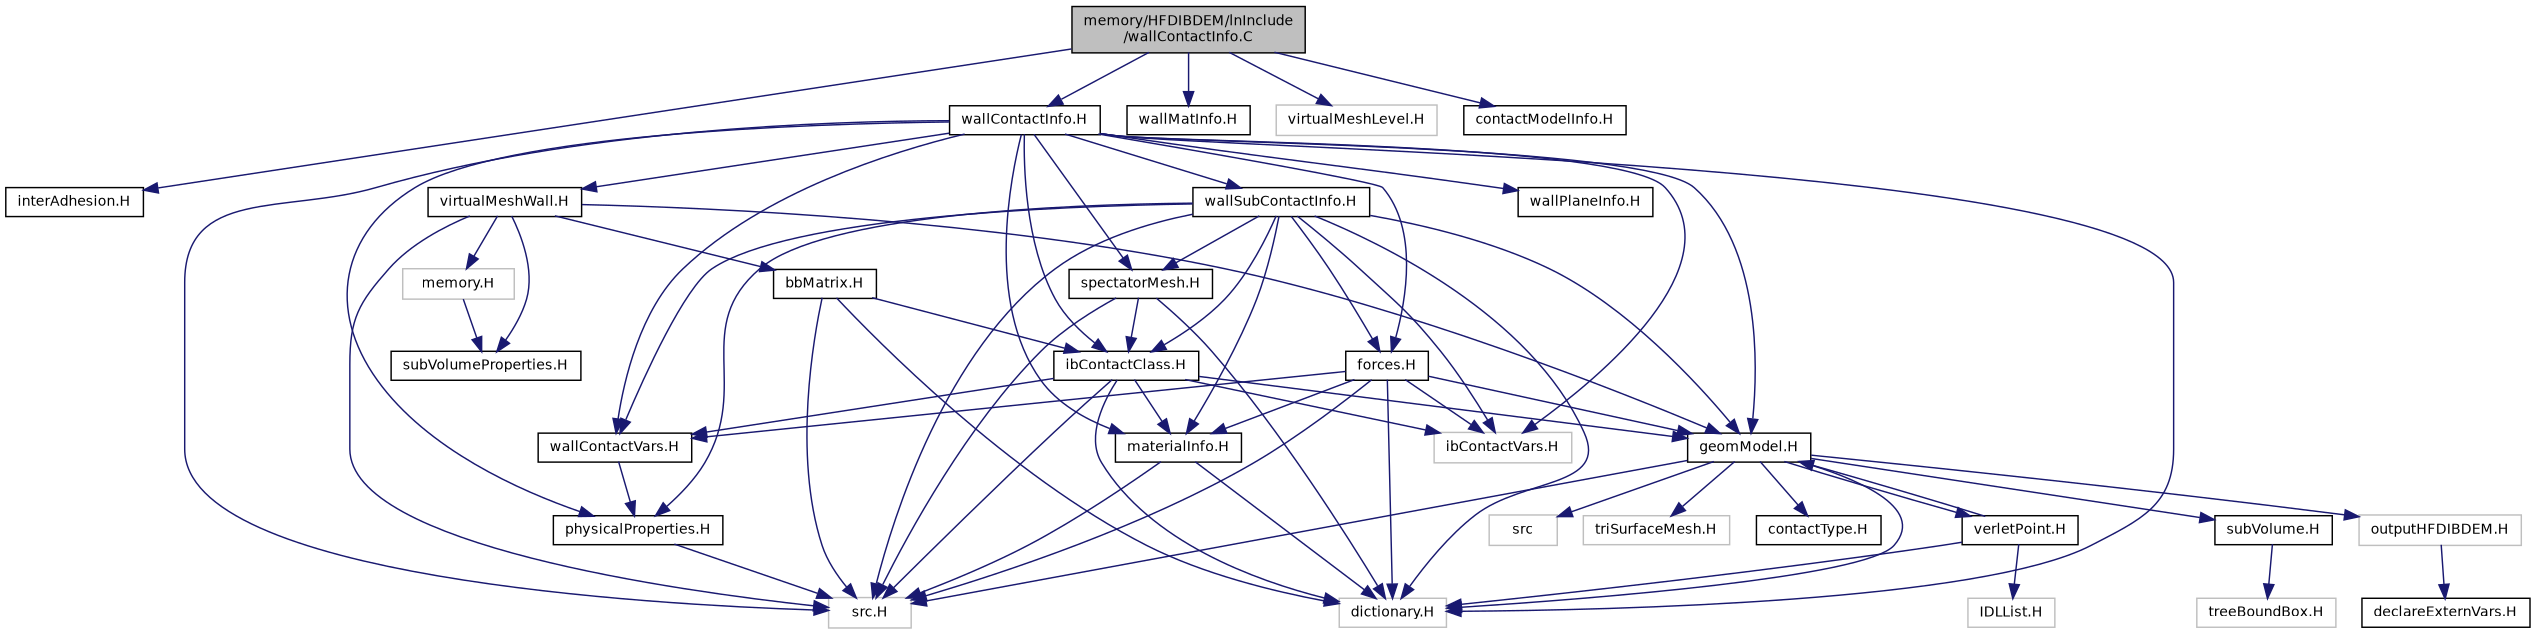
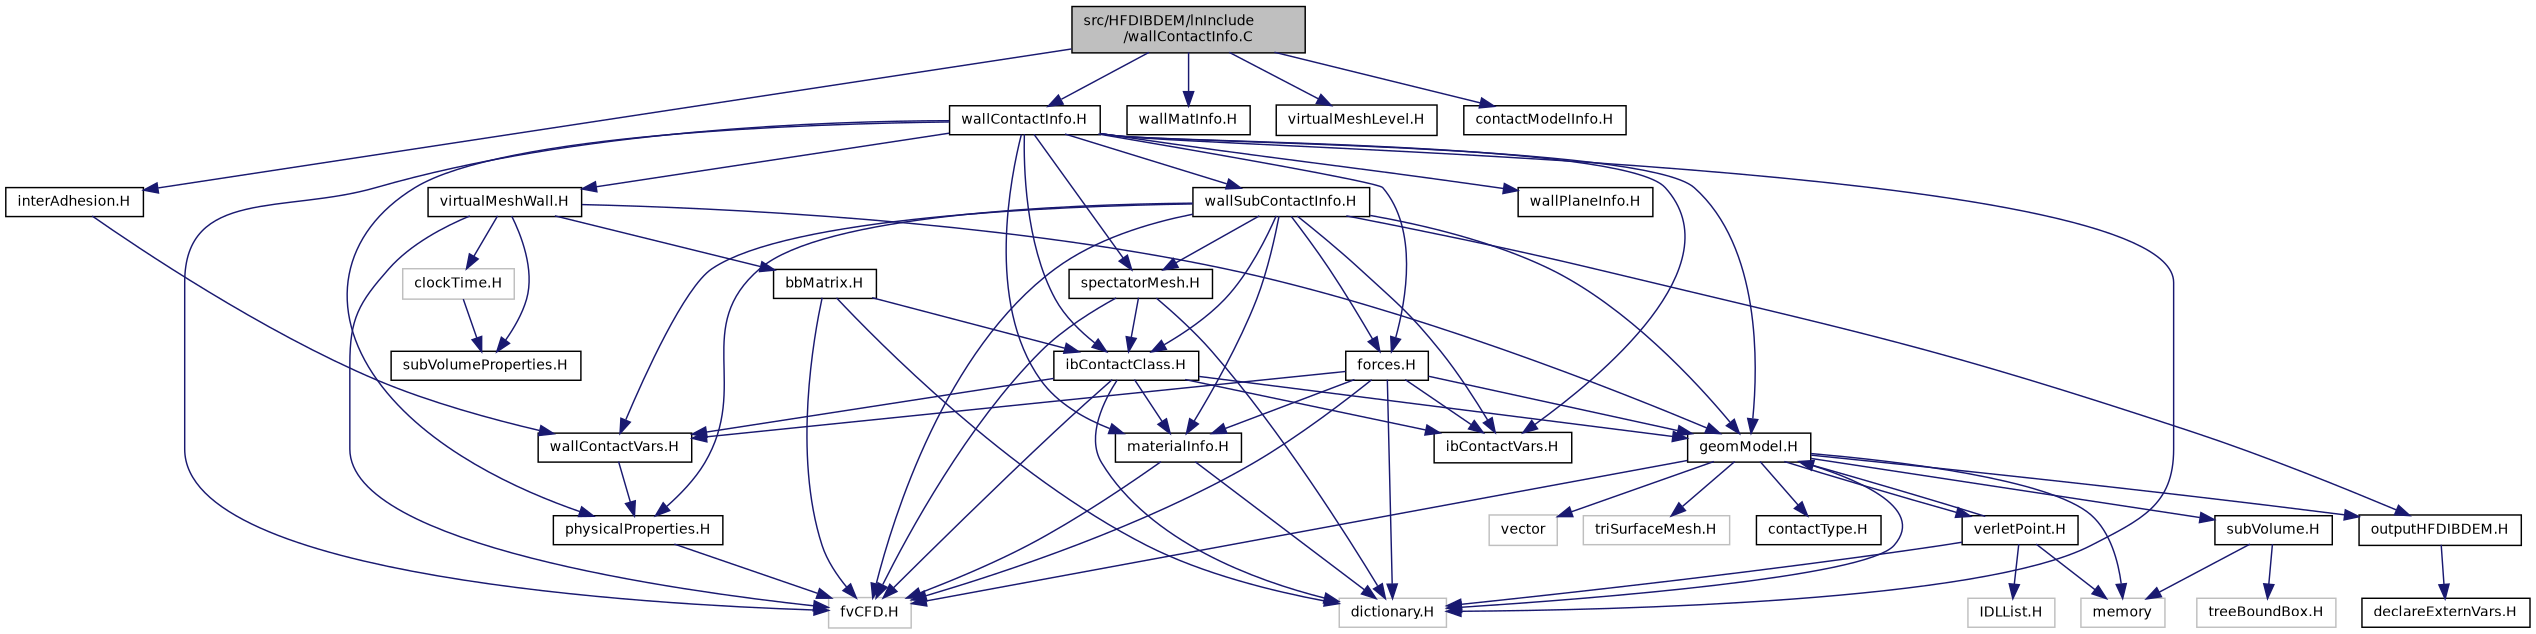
node "memory/HFDIBDEM/lnInclude /wallContactInfo.C": label "memory/HFDIBDEM/lnInclude /wallContactInfo.C" -> "src/HFDIBDEM/lnInclude /wallContactInfo.C"
node "virtualMeshLevel.H": color grey75 -> black
edge "wallContactInfo.H" -> "wallContactVars.H": now "interAdhesion.H" -> "wallContactVars.H"
node "memory.H": label "memory.H" -> "clockTime.H"
edge "wallSubContactInfo.H" -> "dictionary.H": now "wallSubContactInfo.H" -> "outputHFDIBDEM.H"
node "ibContactVars.H": color grey75 -> black
node "src": label "src" -> "vector"
node "outputHFDIBDEM.H": color grey75 -> black
node "src.H": label "src.H" -> "fvCFD.H"
node "memory": added
